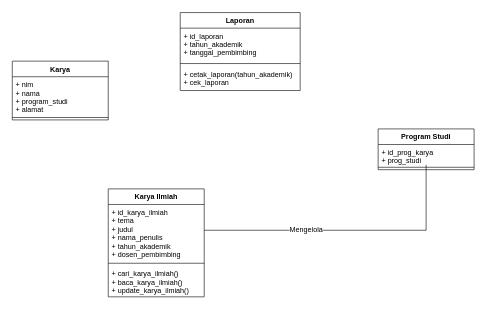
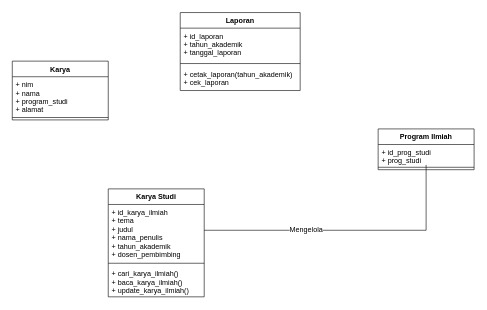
node "+ id_laporan + tahun_akademik + tanggal_pembimbing": label "+ id_laporan + tahun_akademik + tanggal_pembimbing" -> "+ id_laporan + tahun_akademik + tanggal_laporan"
node "Program Studi": label "Program Studi" -> "Program Ilmiah"
node "+ id_prog_karya + prog_studi": label "+ id_prog_karya + prog_studi" -> "+ id_prog_studi + prog_studi"
node "Karya Ilmiah": label "Karya Ilmiah" -> "Karya Studi"
